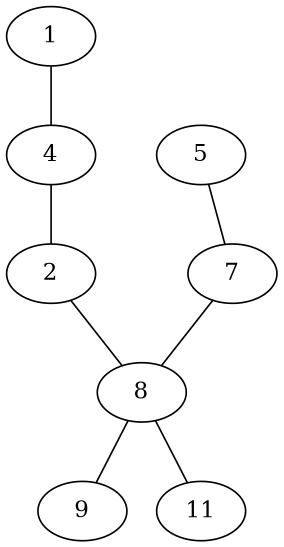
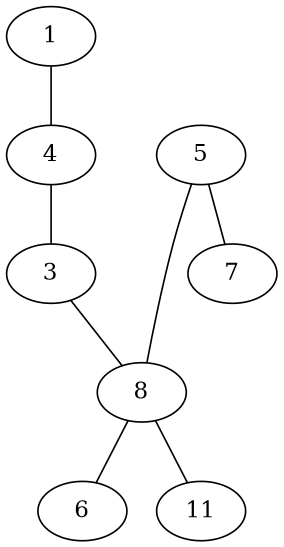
node "2": label "2" -> "3"
edge "7" -- "8": now "5" -- "8"
node "9": label "9" -> "6"
